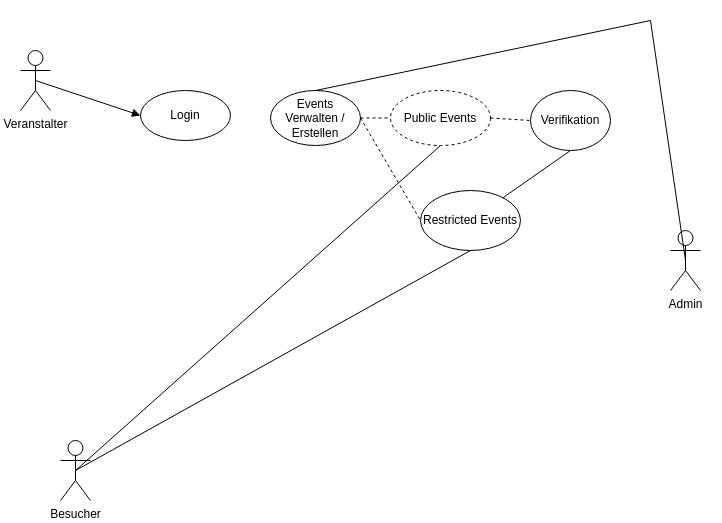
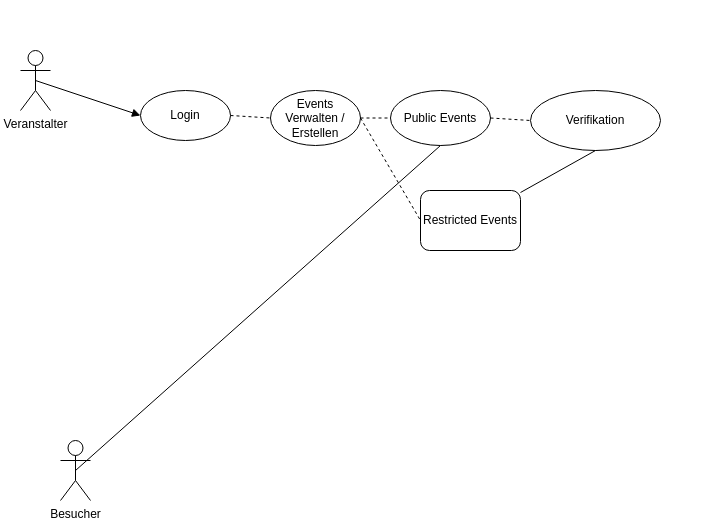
edge "Events Verwalten / Erstellen" -- "Admin": removed
edge "Login" -- "Events Verwalten / Erstellen": added
node "Public Events": style dashed -> solid
node "Verifikation": size 80x60 -> 130x60
node "Restricted Events": shape ellipse -> rounded rectangle
node "Admin": removed
edge "Restricted Events" -- "Besucher": removed
